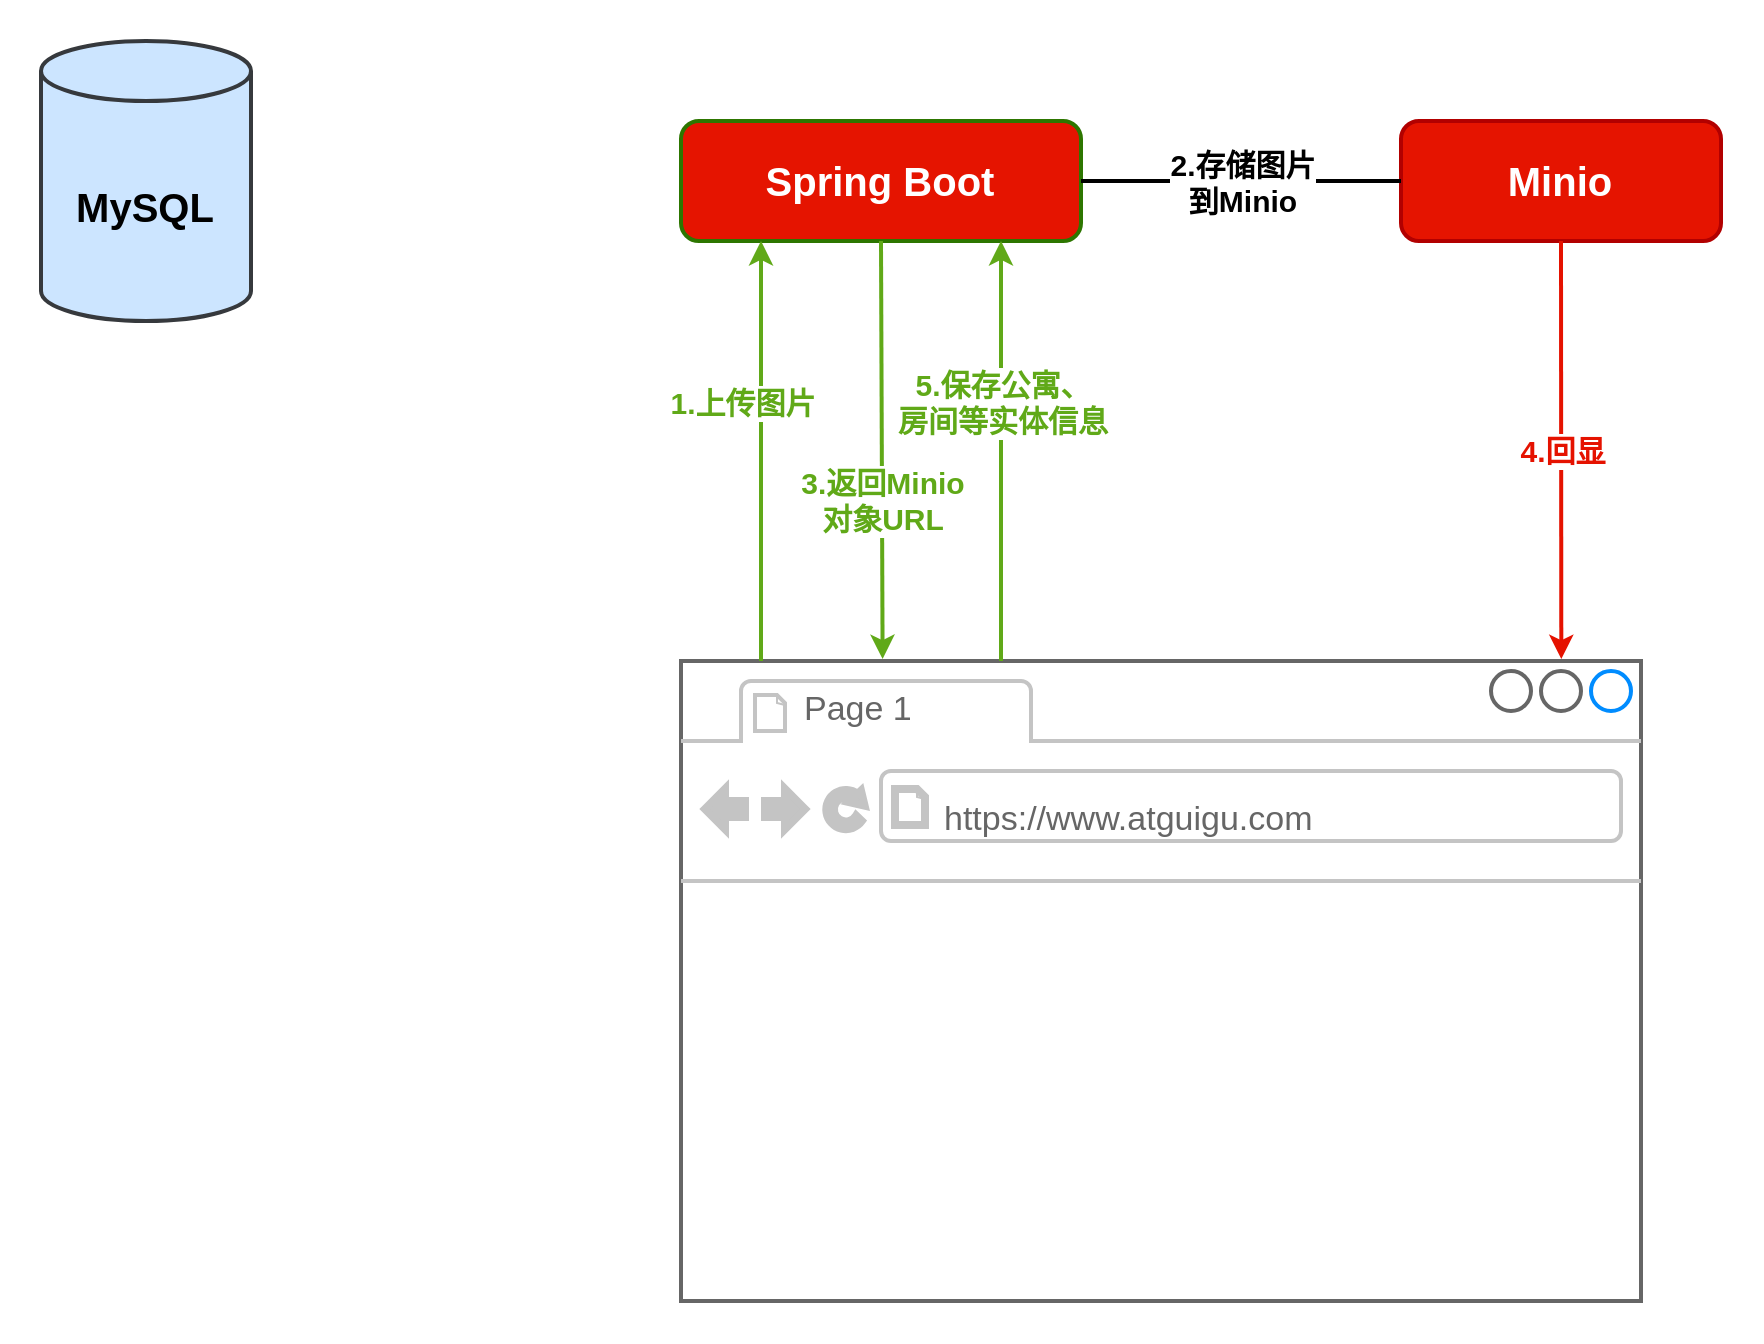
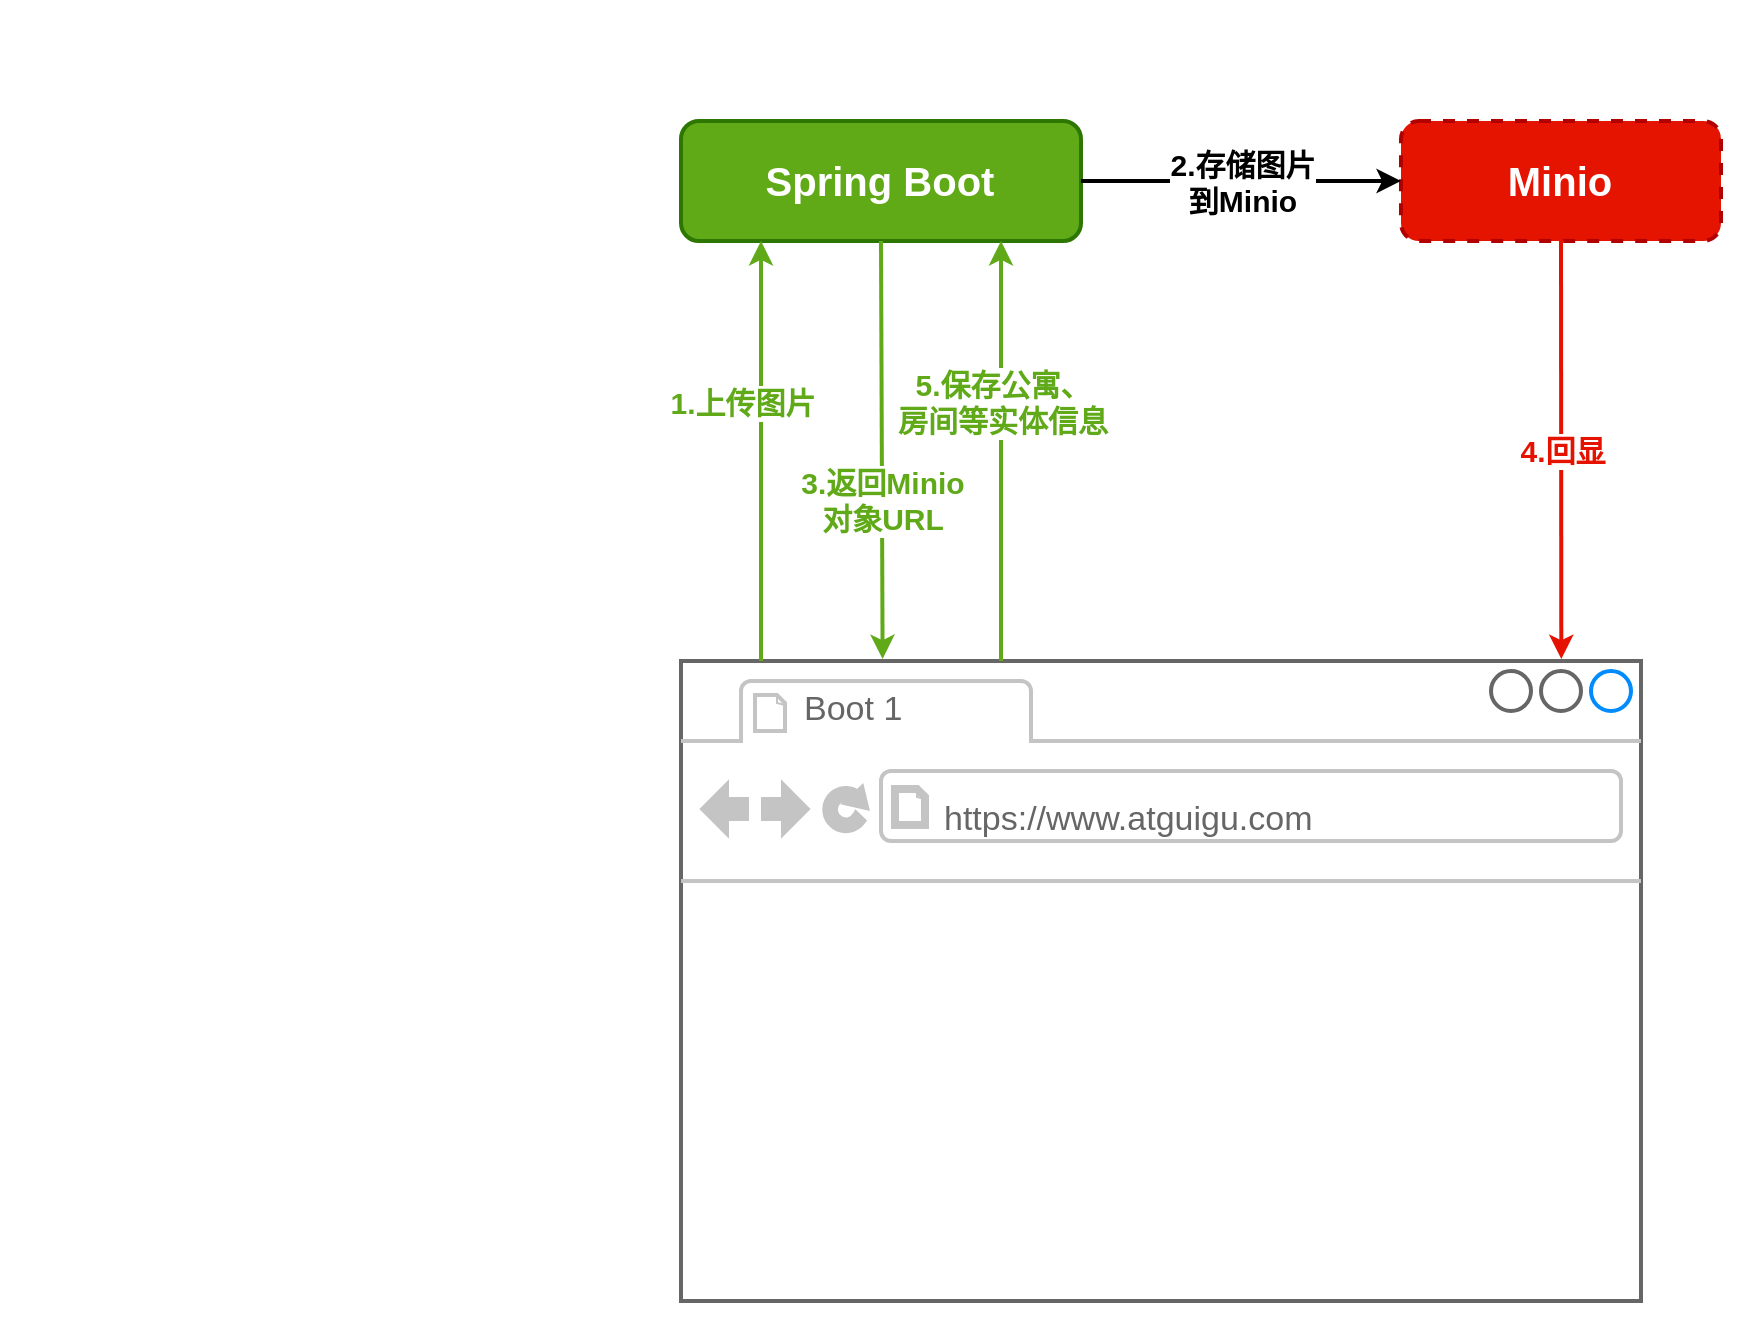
node "MySQL": removed
node "Spring Boot": fillcolor #e51400 -> #60a917
edge "Spring Boot" -- "Minio": arrowhead none -> classic
node "Minio": style solid -> dashed
node "Page 1": label "Page 1" -> "Boot 1"
